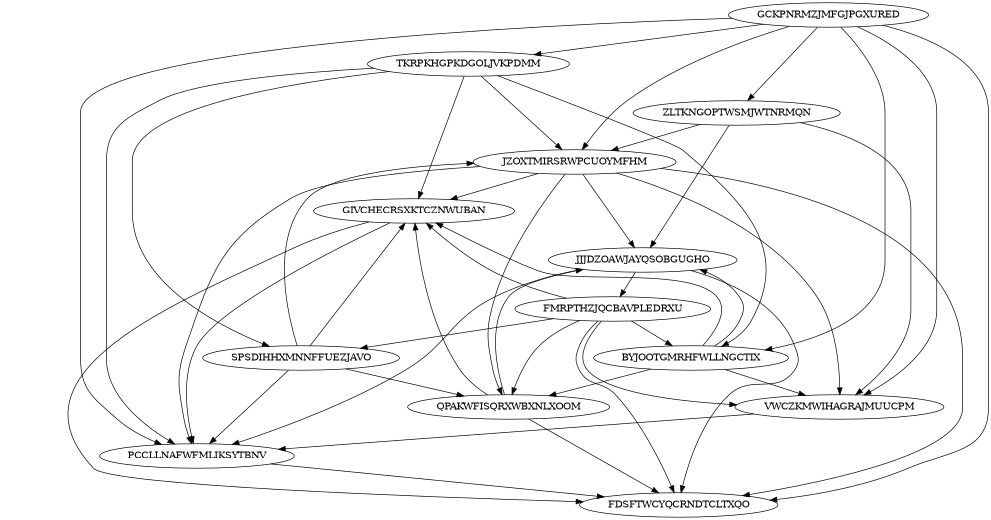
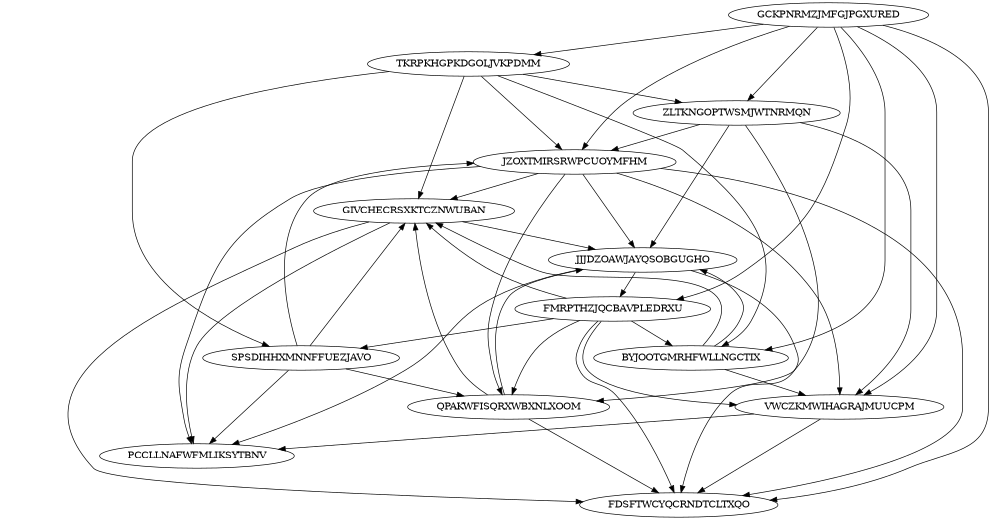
edge "GCKPNRMZJMFGJPGXURED" -> "PCCLLNAFWFMLIKSYTBNV": now "GCKPNRMZJMFGJPGXURED" -> "FMRPTHZJQCBAVPLEDRXU"
edge "TKRPKHGPKDGOLJVKPDMM" -> "PCCLLNAFWFMLIKSYTBNV": now "TKRPKHGPKDGOLJVKPDMM" -> "ZLTKNGOPTWSMJWTNRMQN"
edge "GIVCHECRSXKTCZNWUBAN" -> "JJJDZOAWJAYQSOBGUGHO": added
edge "BYJOOTGMRHFWLLNGCTIX" -> "QPAKWFISQRXWBXNLXOOM": now "ZLTKNGOPTWSMJWTNRMQN" -> "QPAKWFISQRXWBXNLXOOM"
edge "PCCLLNAFWFMLIKSYTBNV" -> "FDSFTWCYQCRNDTCLTXQO": now "VWCZKMWIHAGRAJMUUCPM" -> "FDSFTWCYQCRNDTCLTXQO"
